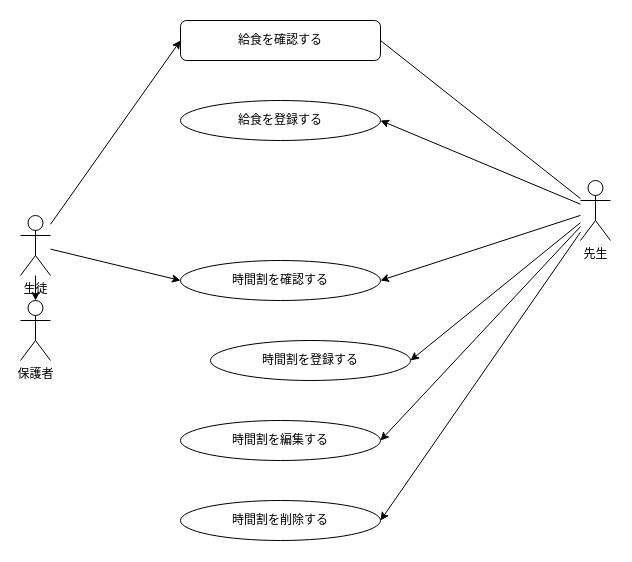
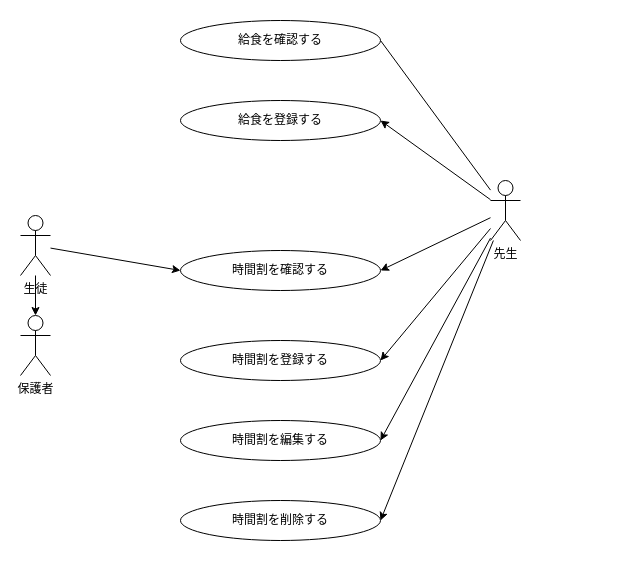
node "給食を確認する": shape rounded rectangle -> ellipse
edge "生徒" -> "給食を確認する": removed
node "先生": moved (596, 211) -> (506, 211)
node "時間割を確認する": moved (281, 281) -> (281, 271)
node "保護者": moved (36, 331) -> (36, 346)
node "時間割を登録する": moved (311, 361) -> (281, 361)
